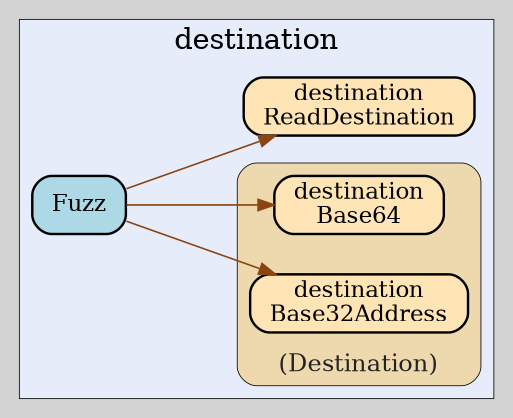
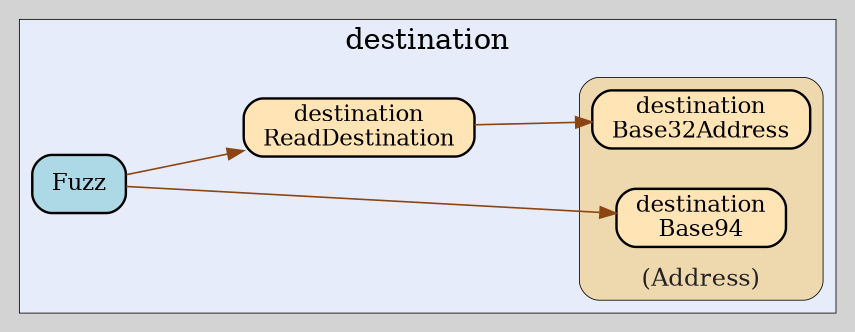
node "destination Base64": label "destination Base64" -> "destination Base94"
edge "Fuzz" -> "destination Base32Address": now "destination ReadDestination" -> "destination Base32Address"
cluster "(Destination)": label "(Destination)" -> "(Address)"
